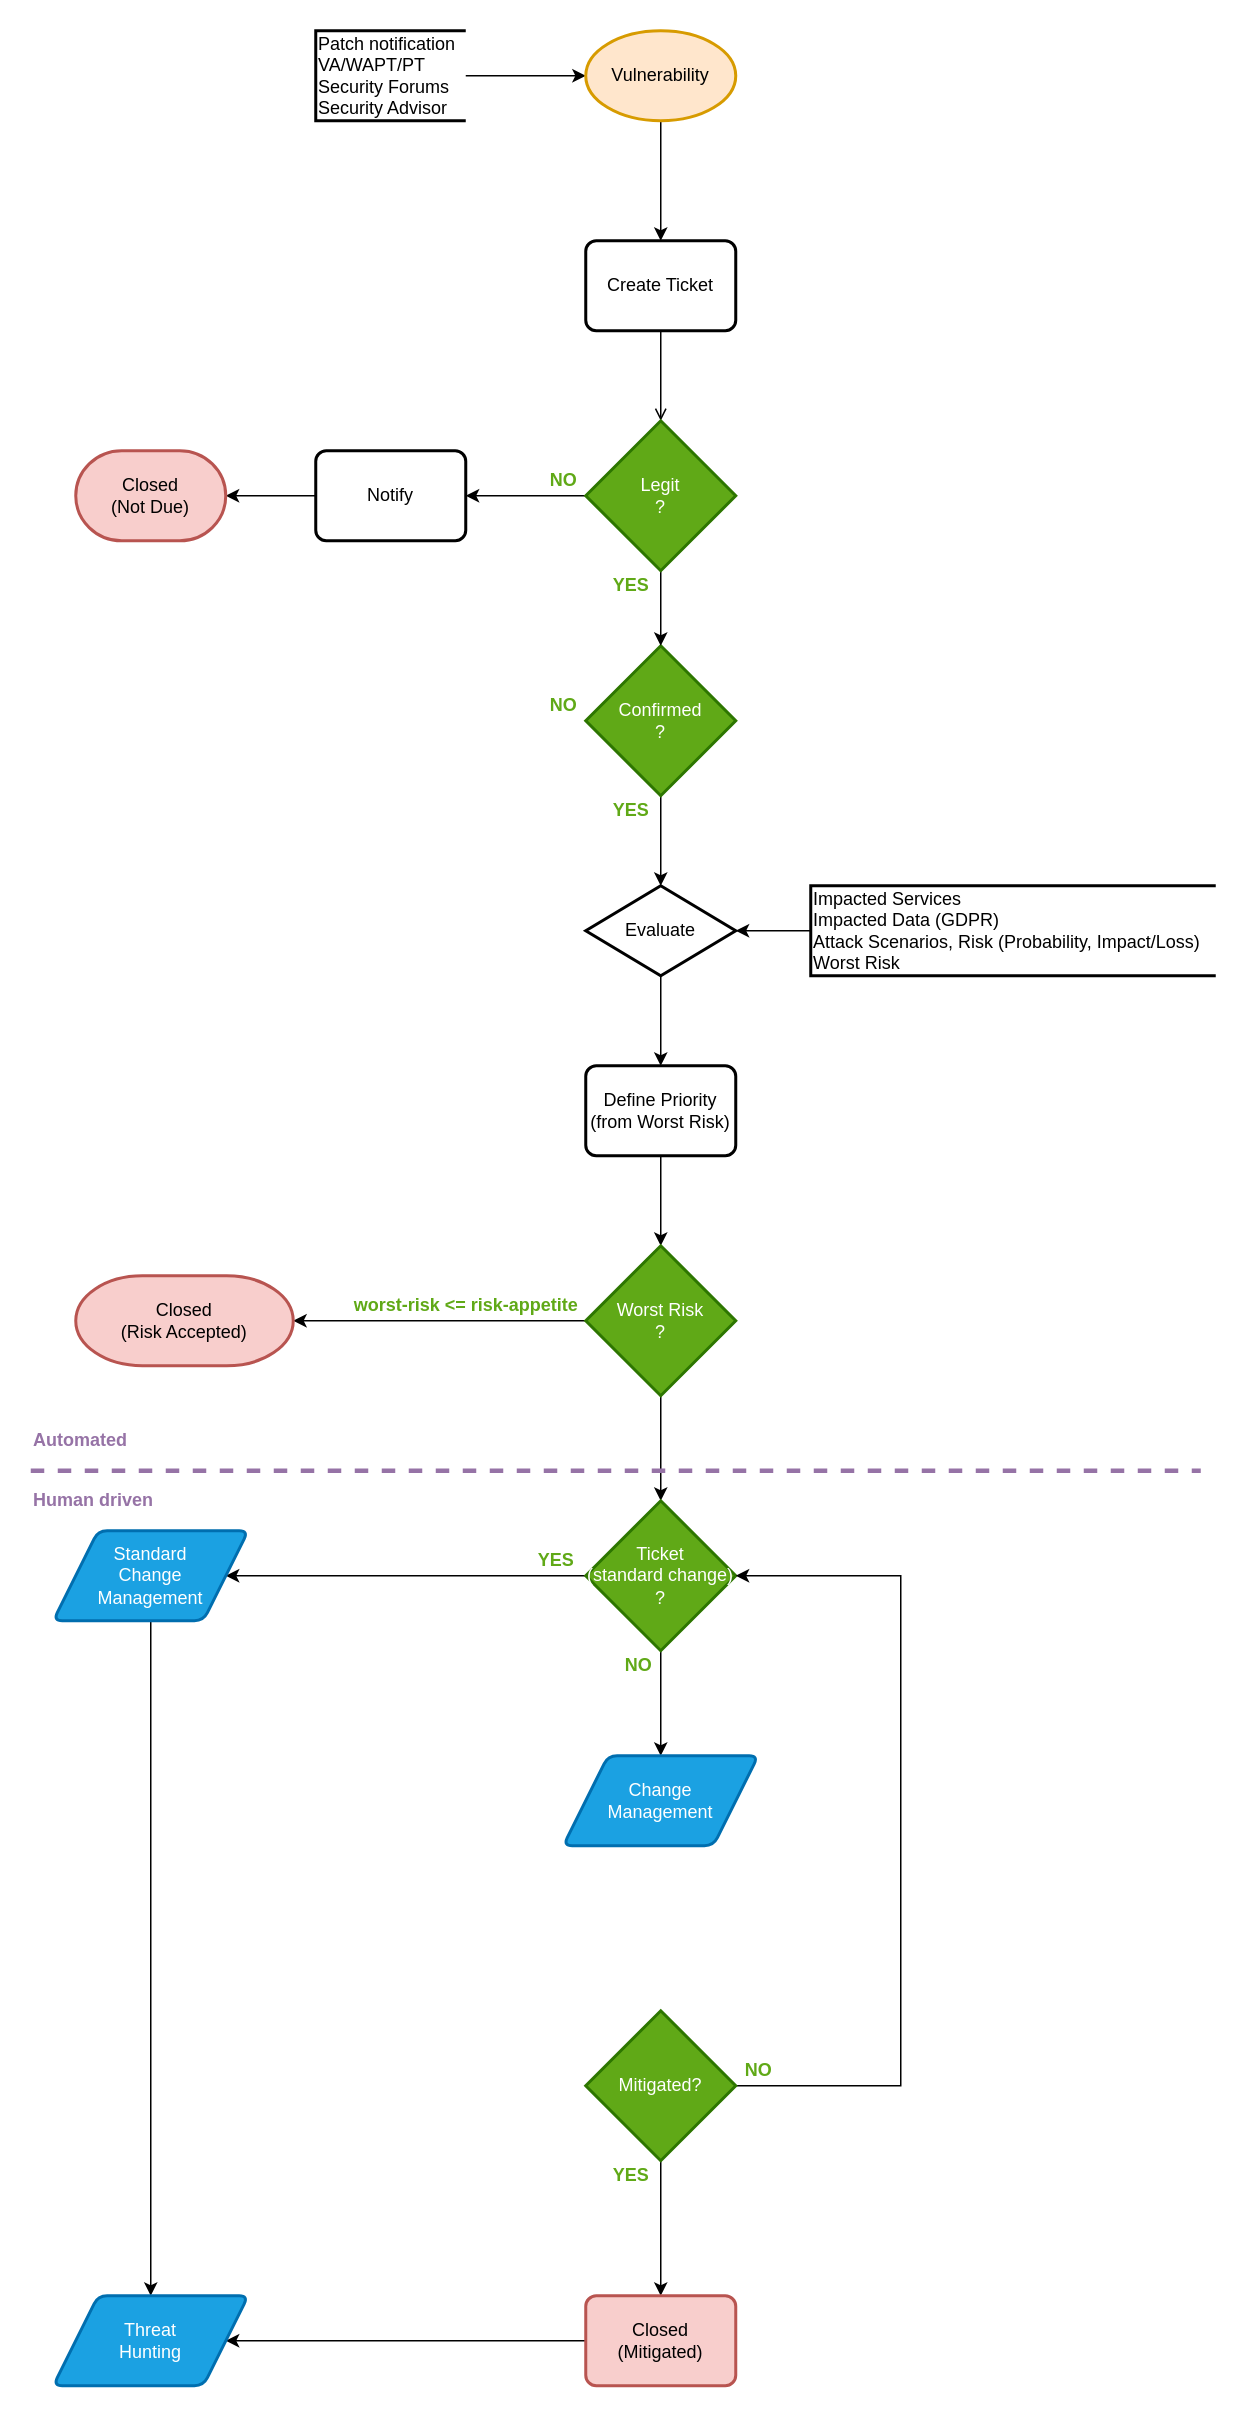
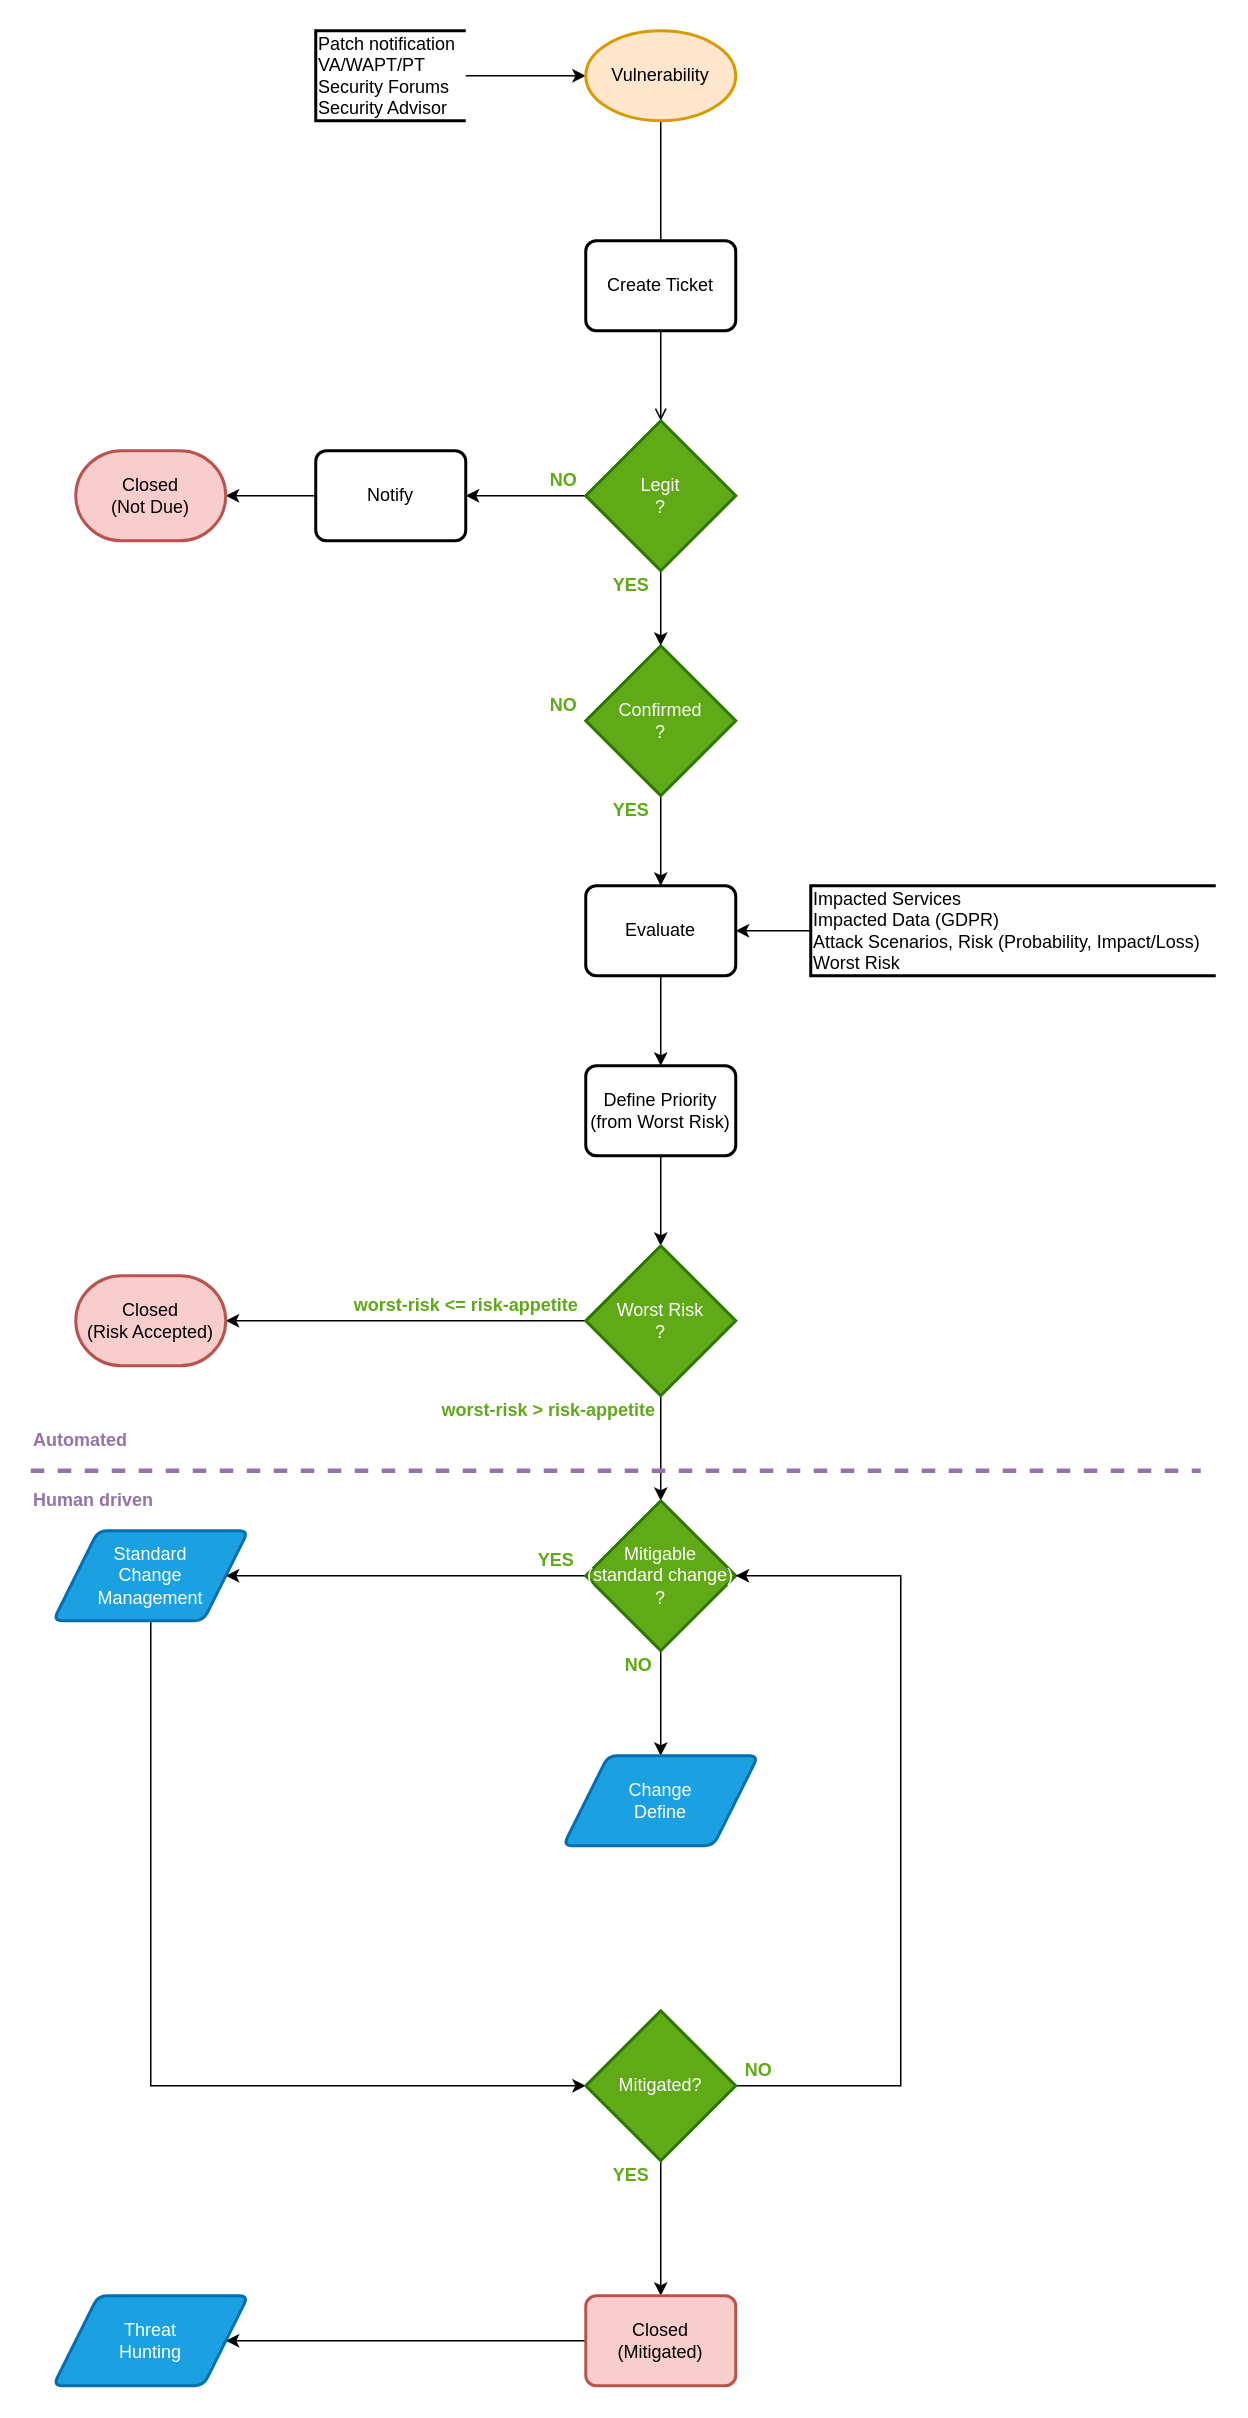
edge "Vulnerability" -> "Create Ticket": arrowhead classic -> none
node "Evaluate": shape diamond -> rounded rectangle
node "Closed (Risk Accepted)": size 218x90 -> 150x90
node "worst-risk > risk-appetite": added
node "Ticket (standard change) ?": label "Ticket (standard change) ?" -> "Mitigable (standard change) ?"
node "Change Management": label "Change Management" -> "Change Define"
edge "Standard Change Management" -> "Threat Hunting": now "Standard Change Management" -> "Mitigated?"
